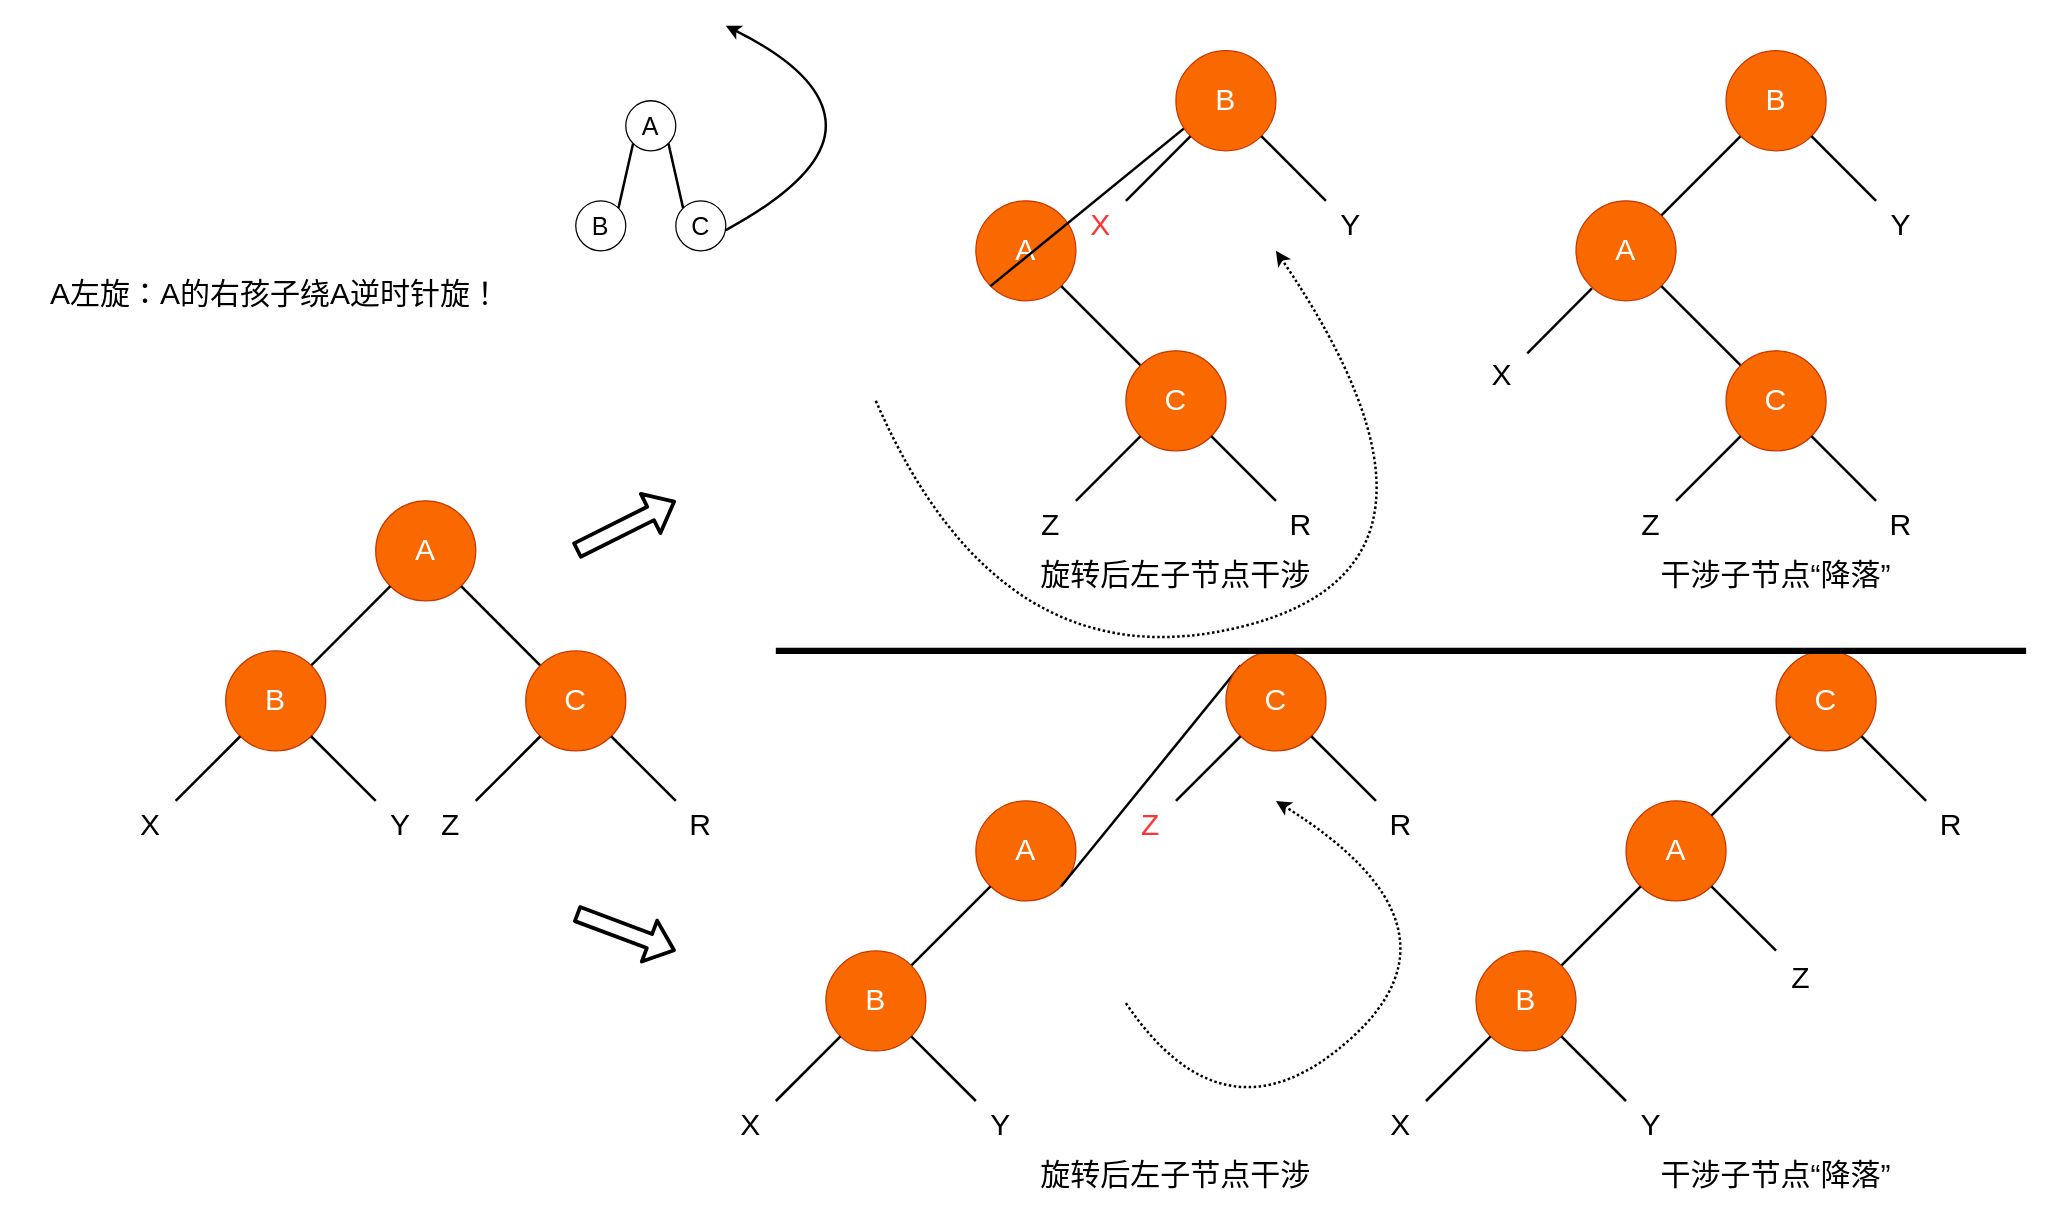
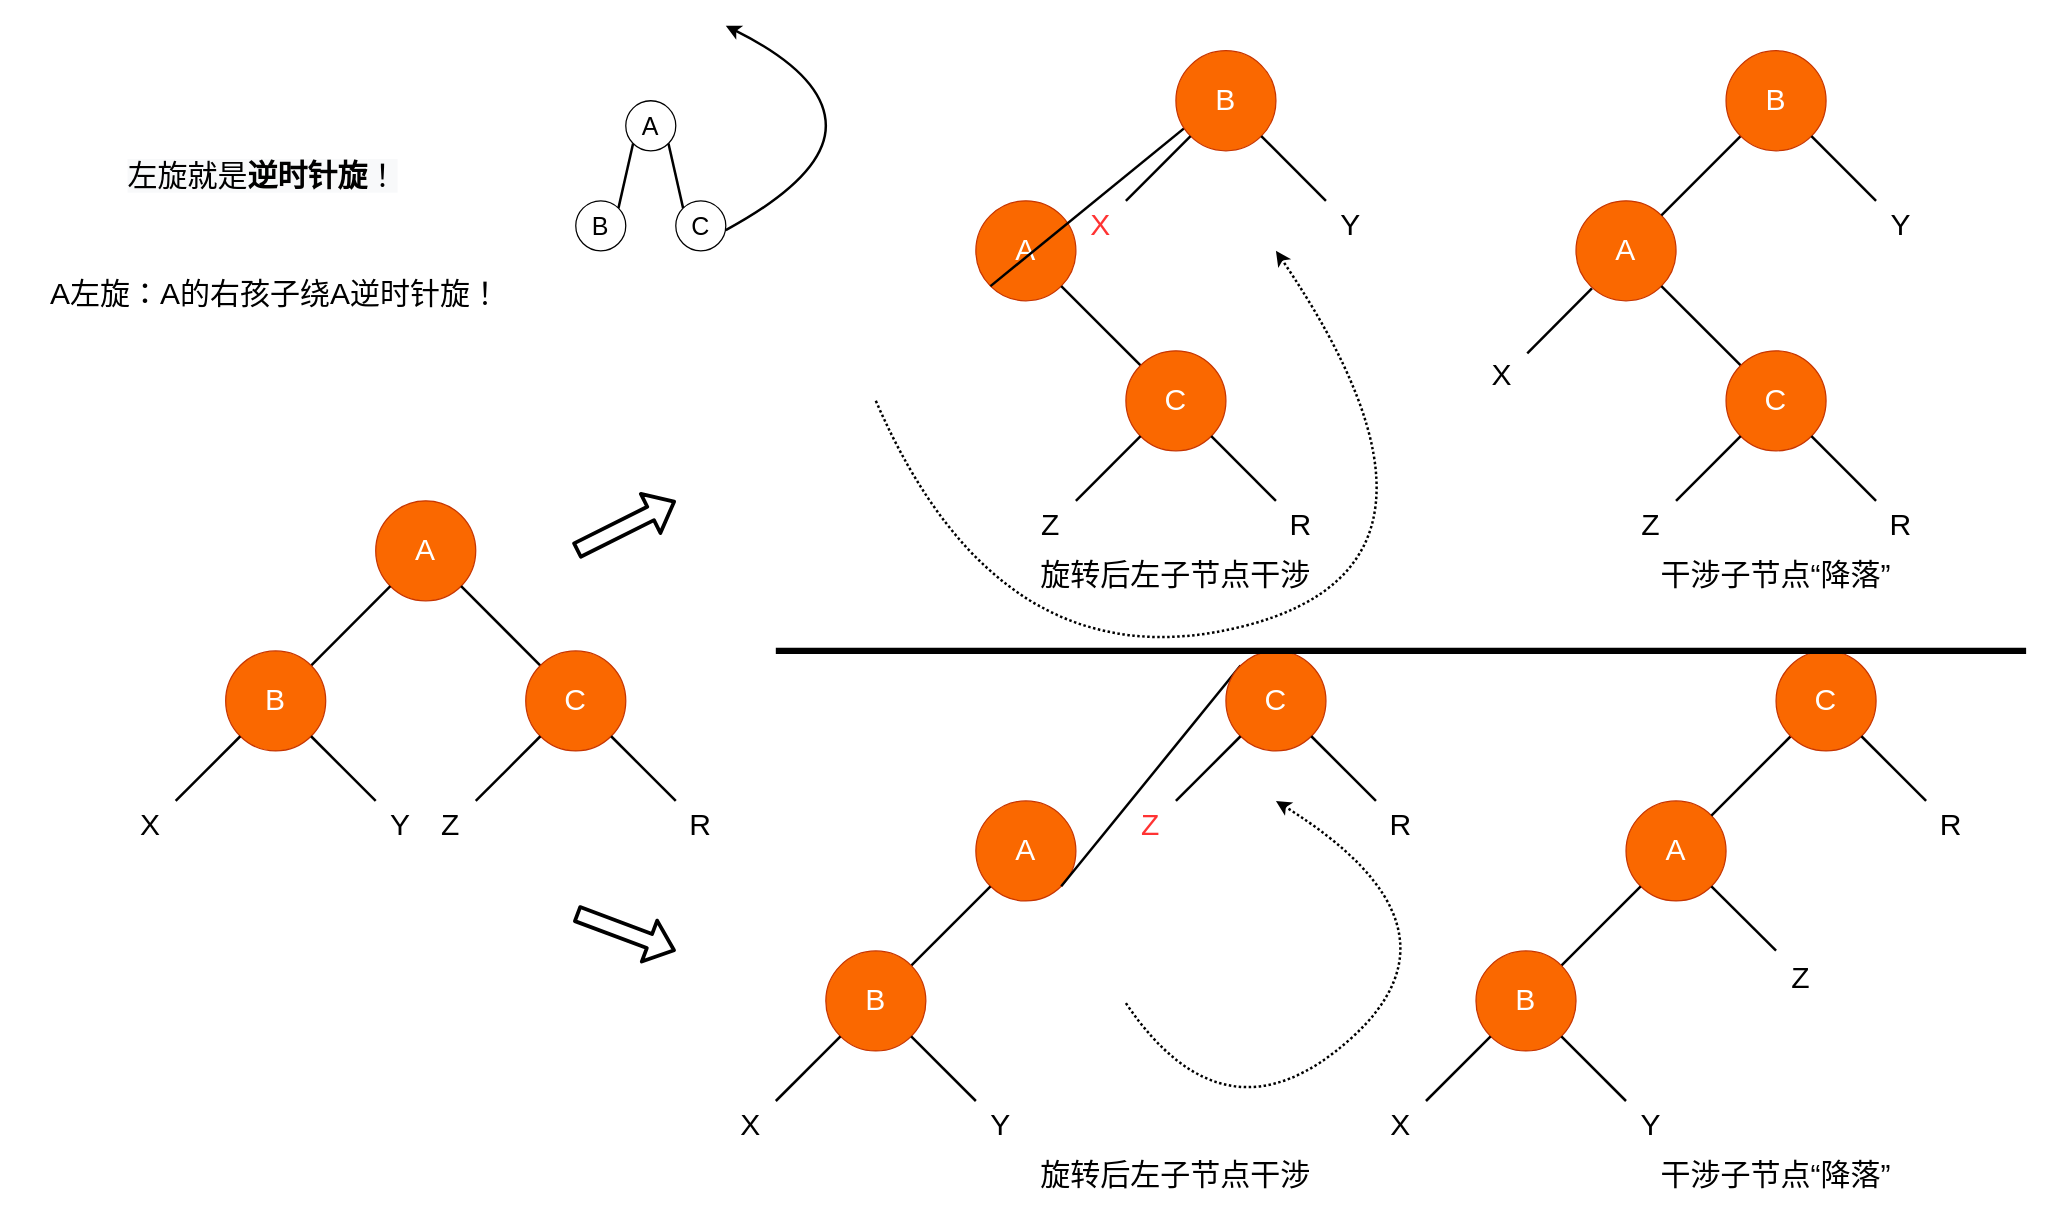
node "左旋就是逆时针旋！": added
